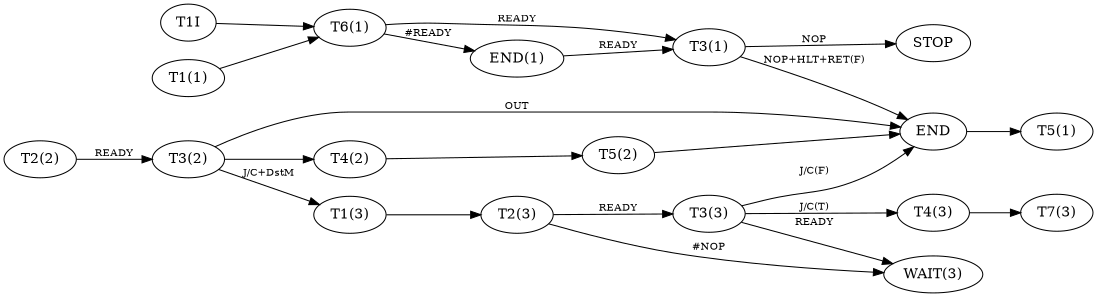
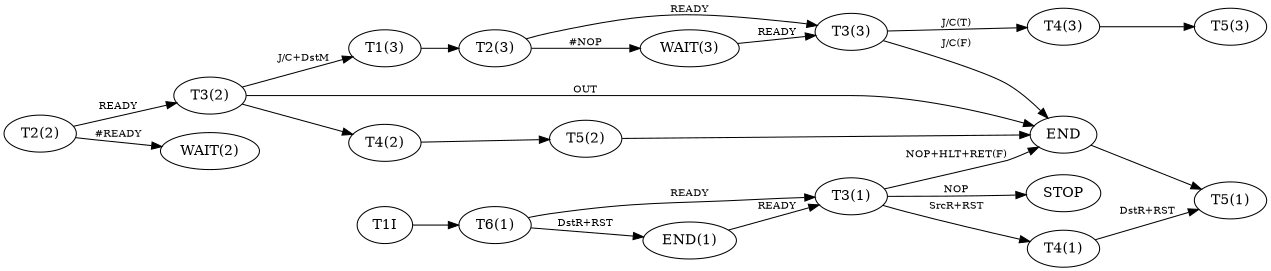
edge "T6(1)" -> "END(1)": label "#READY" -> "DstR+RST"
node "T1(1)": removed
node "WAIT(2)": added
node "T7(3)": label "T7(3)" -> "T5(3)"
edge "T3(3)" -> "WAIT(3)": reversed
node "T4(1)": added
